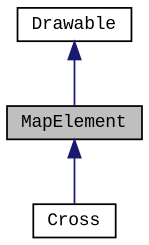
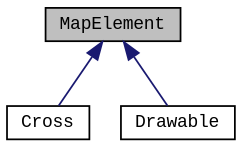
edge "MapElement" -> "Drawable": reversed
